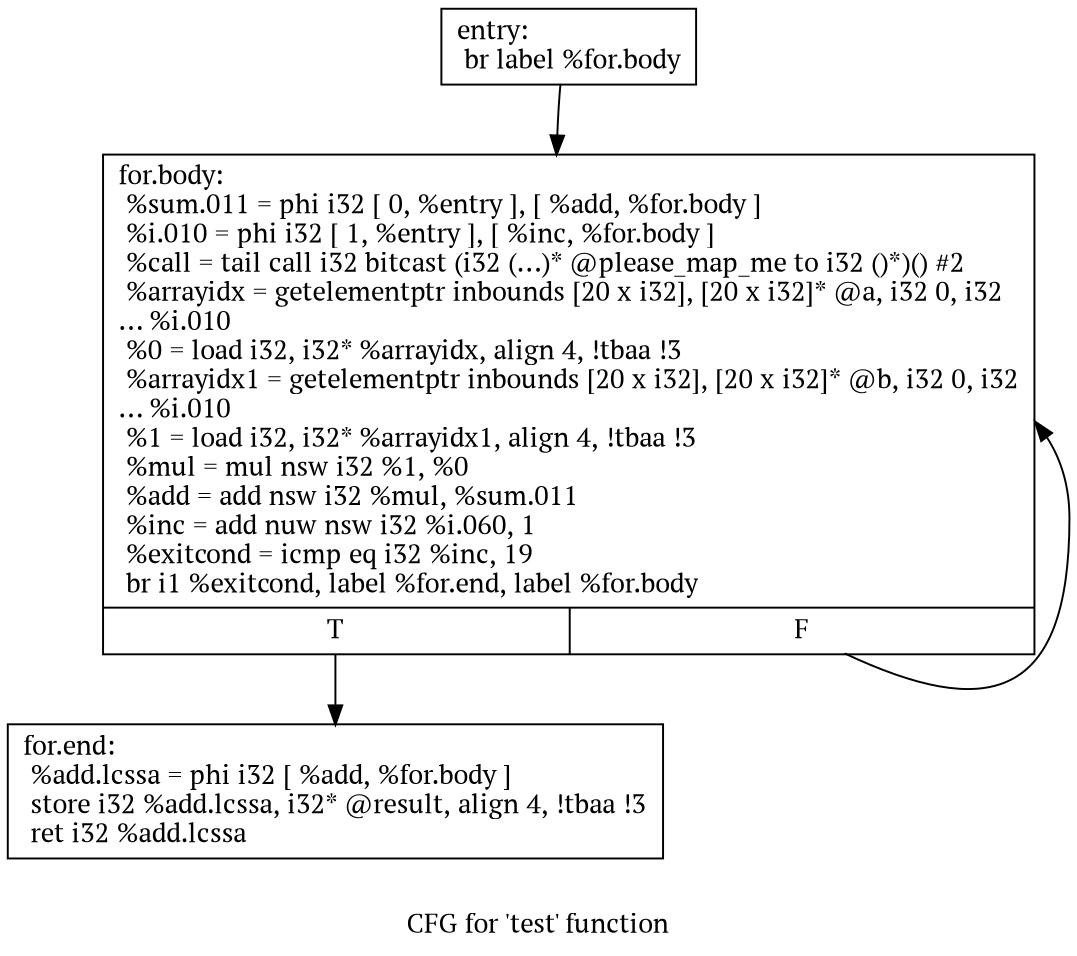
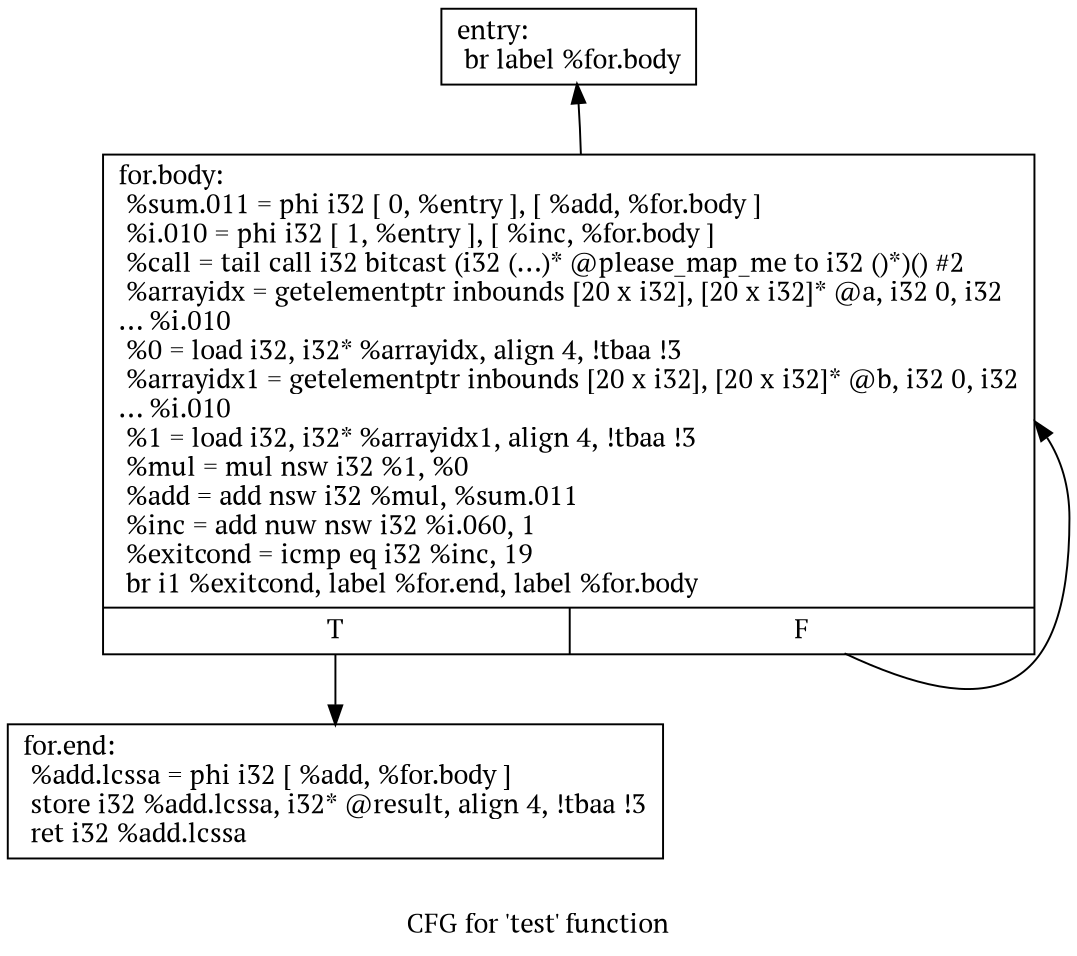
edge "entry:" -> "for.body:": reversed
